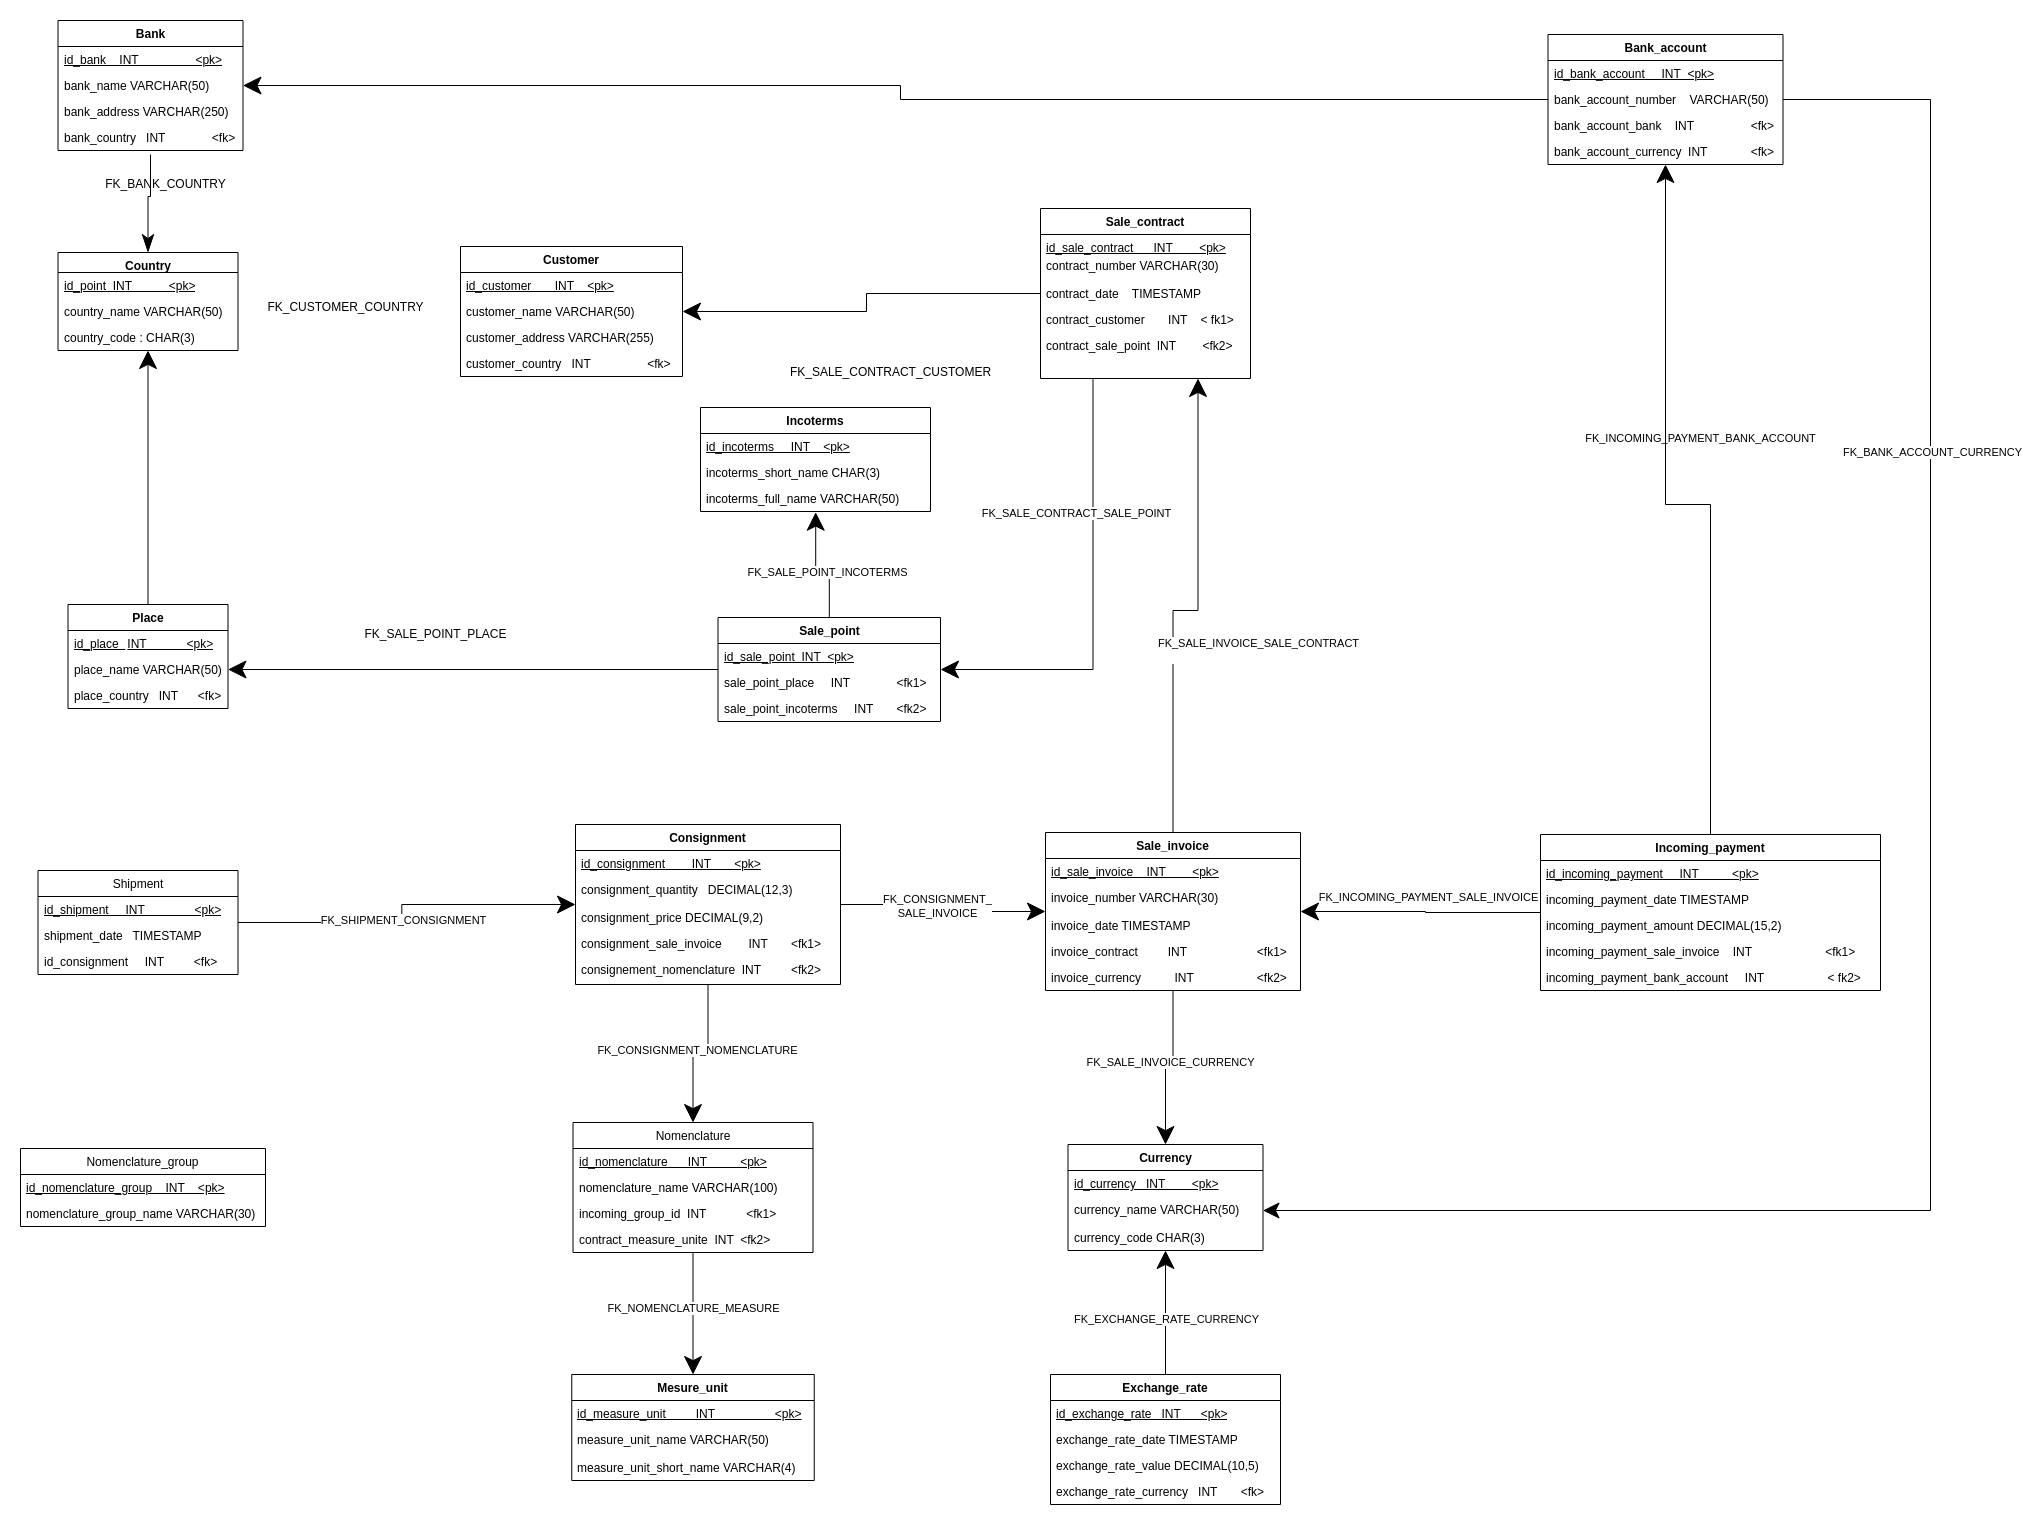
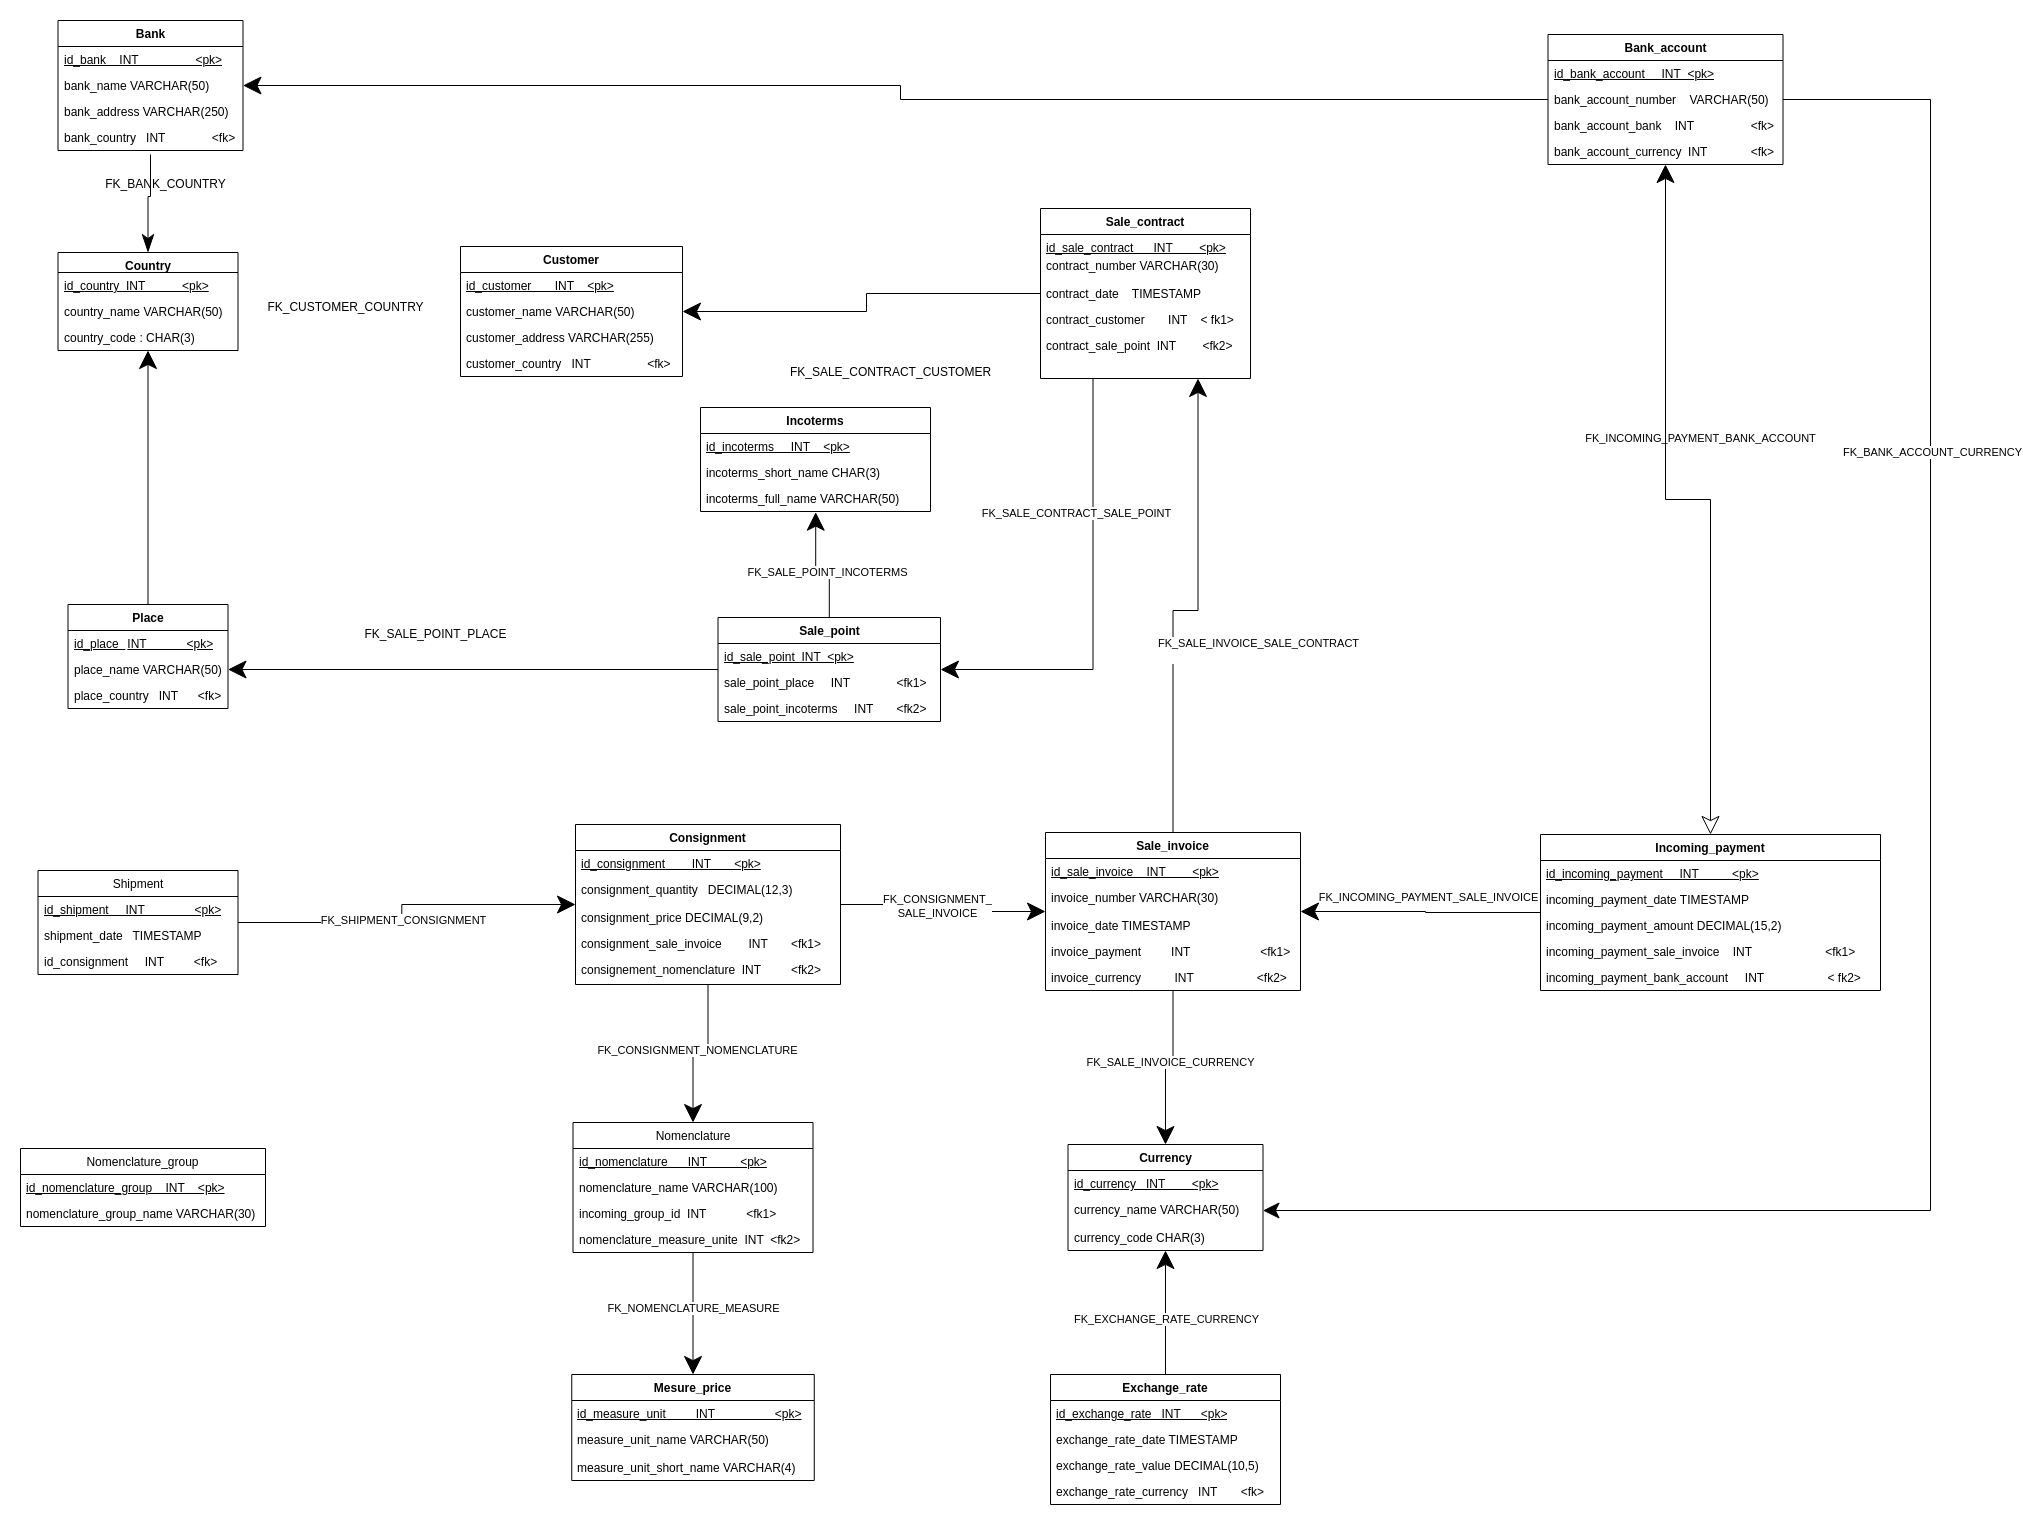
node "id_point INT <pk>": label "id_point INT <pk>" -> "id_country INT <pk>"
edge "Incoming_payment" -> "Bank_account": arrowhead none -> classic
node "invoice_contract INT <fk1>": label "invoice_contract INT <fk1>" -> "invoice_payment INT <fk1>"
node "contract_measure_unite INT <fk2>": label "contract_measure_unite INT <fk2>" -> "nomenclature_measure_unite INT <fk2>"
node "Mesure_unit": label "Mesure_unit" -> "Mesure_price"
